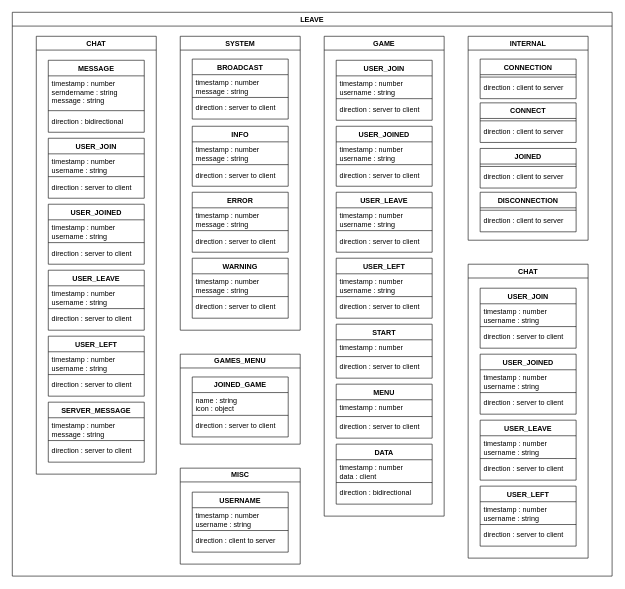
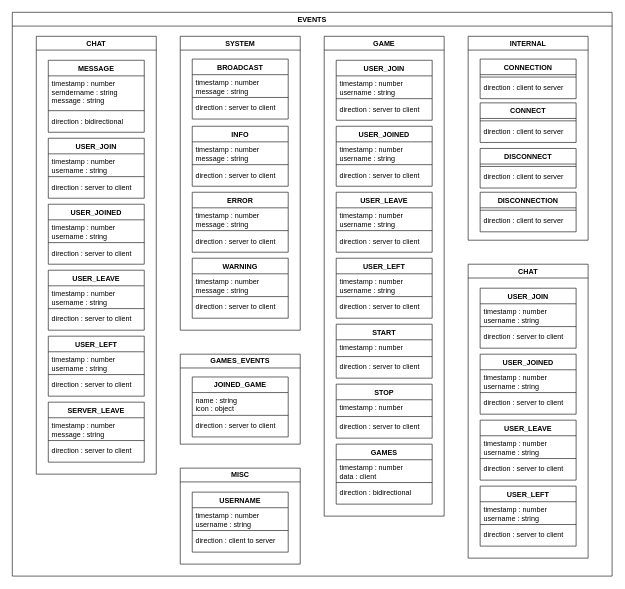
node "LEAVE": label "LEAVE" -> "EVENTS"
node "JOINED": label "JOINED" -> "DISCONNECT"
node "GAMES_MENU": label "GAMES_MENU" -> "GAMES_EVENTS"
node "MENU": label "MENU" -> "STOP"
node "SERVER_MESSAGE": label "SERVER_MESSAGE" -> "SERVER_LEAVE"
node "DATA": label "DATA" -> "GAMES"
